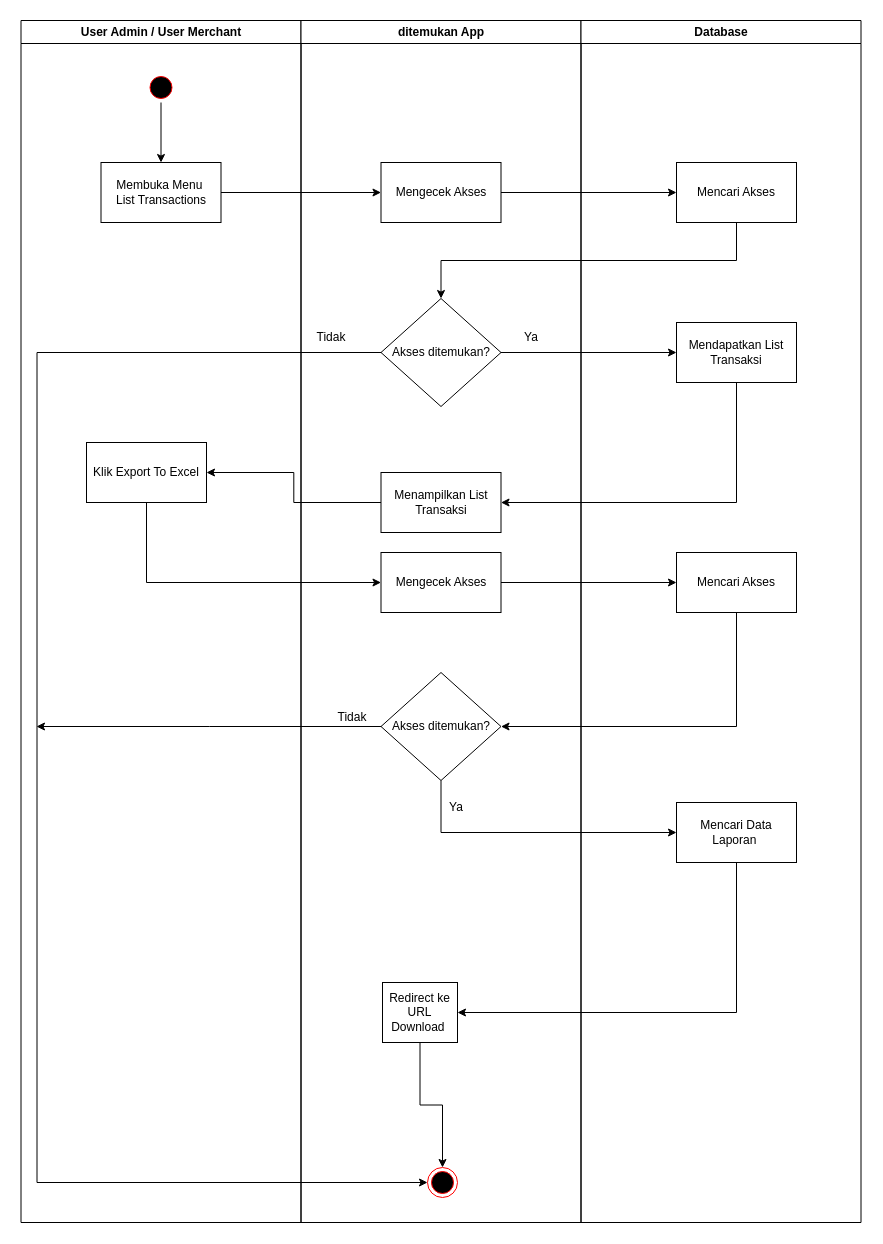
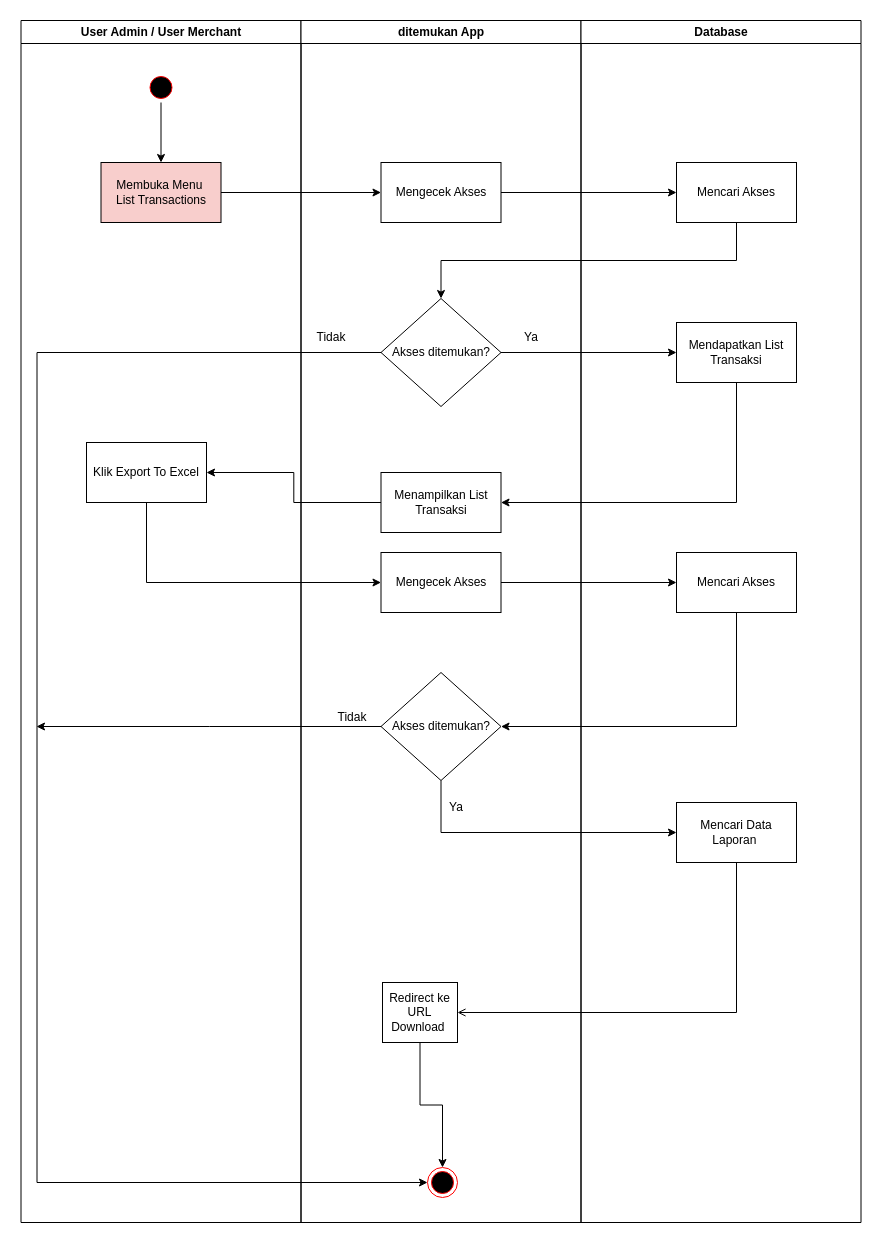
node "Membuka Menu List Transactions": fillcolor #ffffff -> #f8cecc
edge "Mencari Data Laporan" -> "Redirect ke URL Download": arrowhead classic -> open
